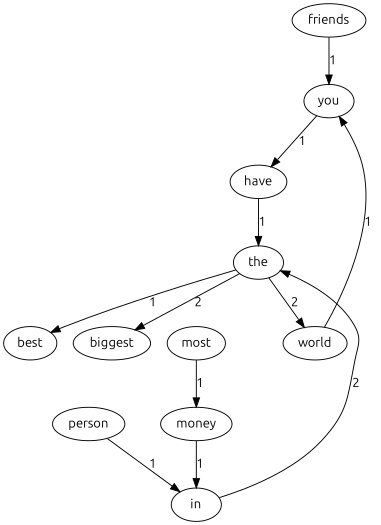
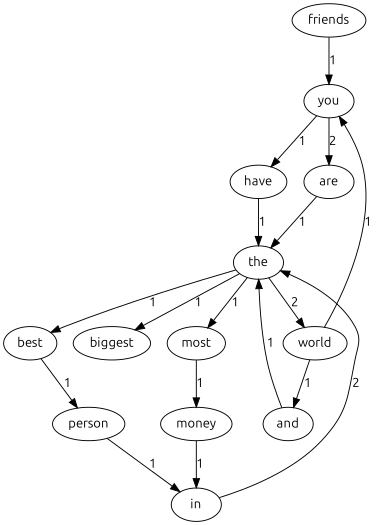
node "are": added
edge "the" -> "most": added, label "1"
edge "the" -> "biggest": label "2" -> "1"
edge "best" -> "person": added, label "1"
node "and": added
